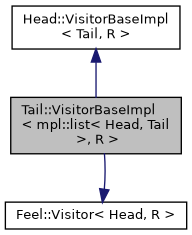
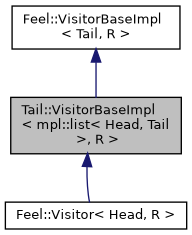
node "Head::VisitorBaseImpl < Tail, R >": label "Head::VisitorBaseImpl < Tail, R >" -> "Feel::VisitorBaseImpl < Tail, R >"
edge "Tail::VisitorBaseImpl < mpl::list< Head, Tail >, R >" -> "Feel::Visitor< Head, R >": reversed
